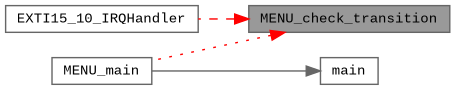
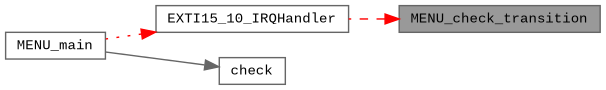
edge "MENU_main" -> "MENU_check_transition": now "MENU_main" -> "EXTI15_10_IRQHandler"
node "main": label "main" -> "check"
